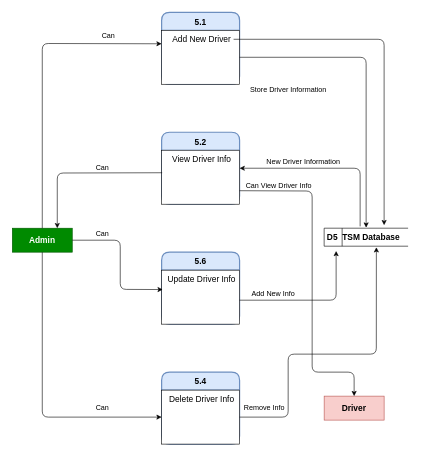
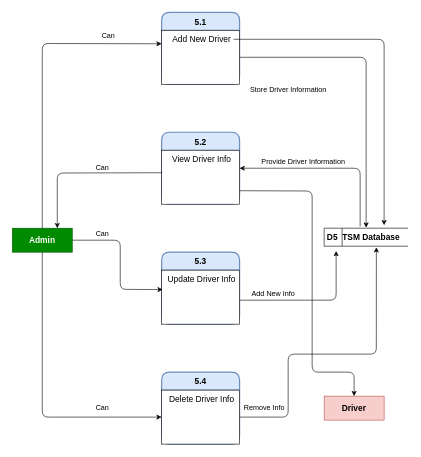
node "New Driver Information": label "New Driver Information" -> "Provide Driver Information"
node "Can View Driver Info": removed
node "5.6": label "5.6" -> "5.3"
